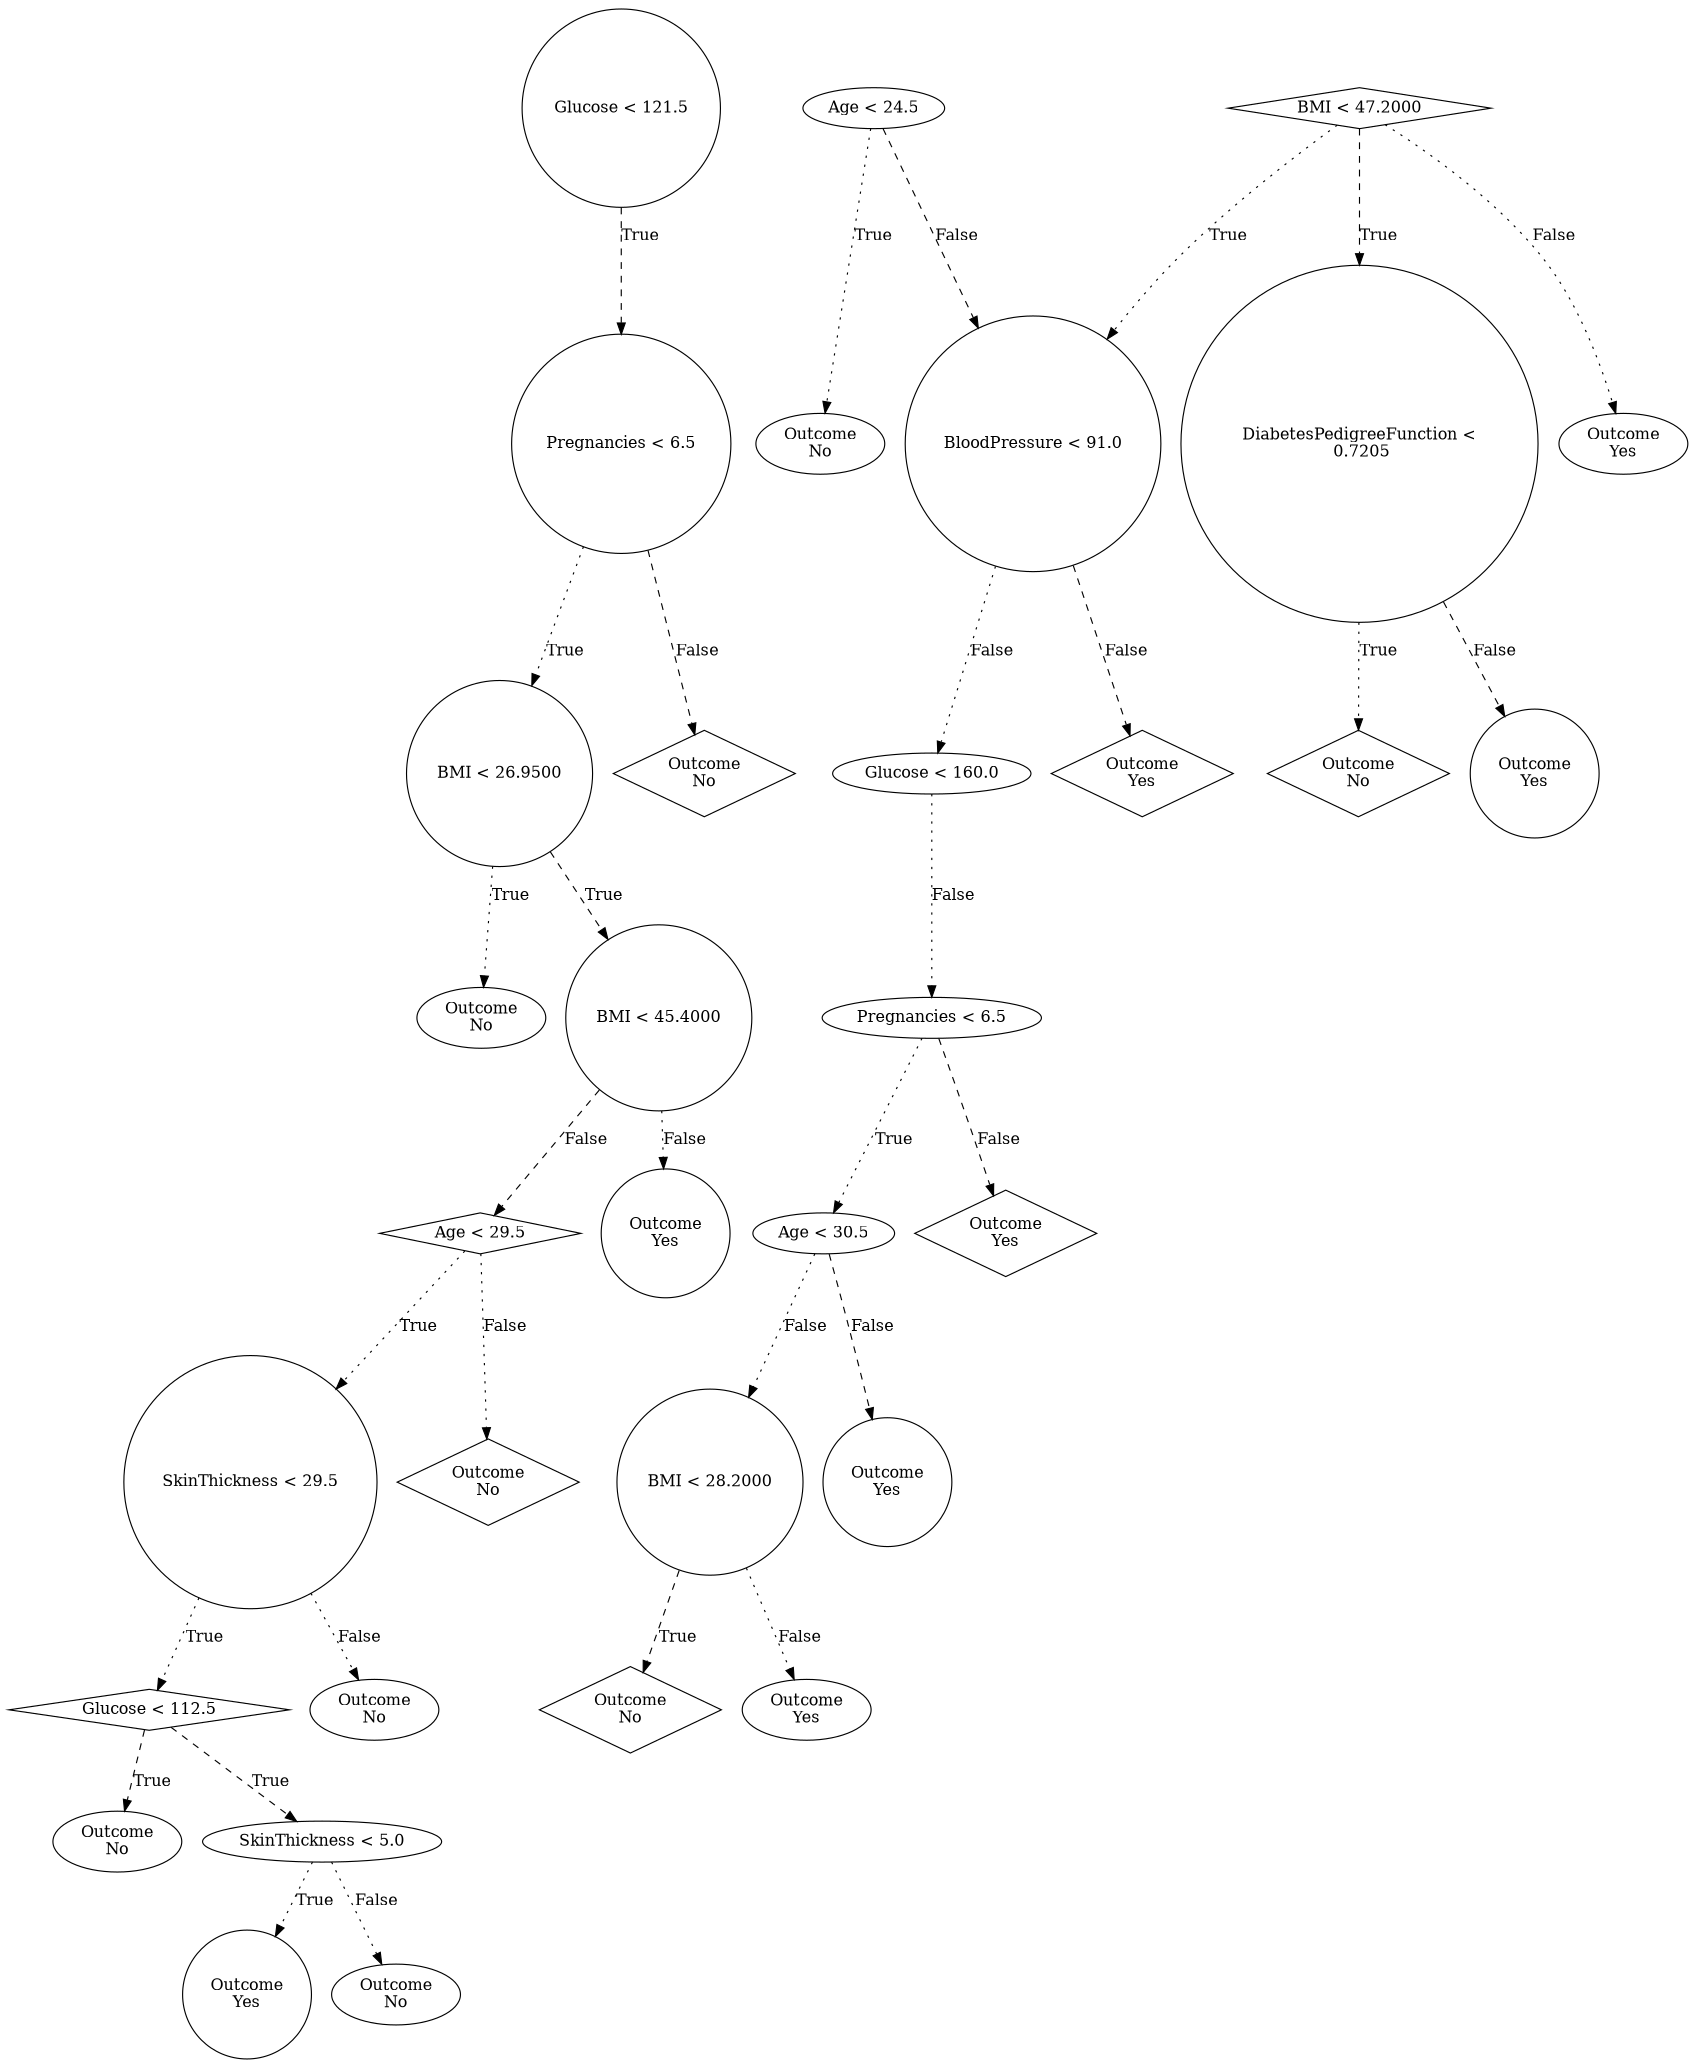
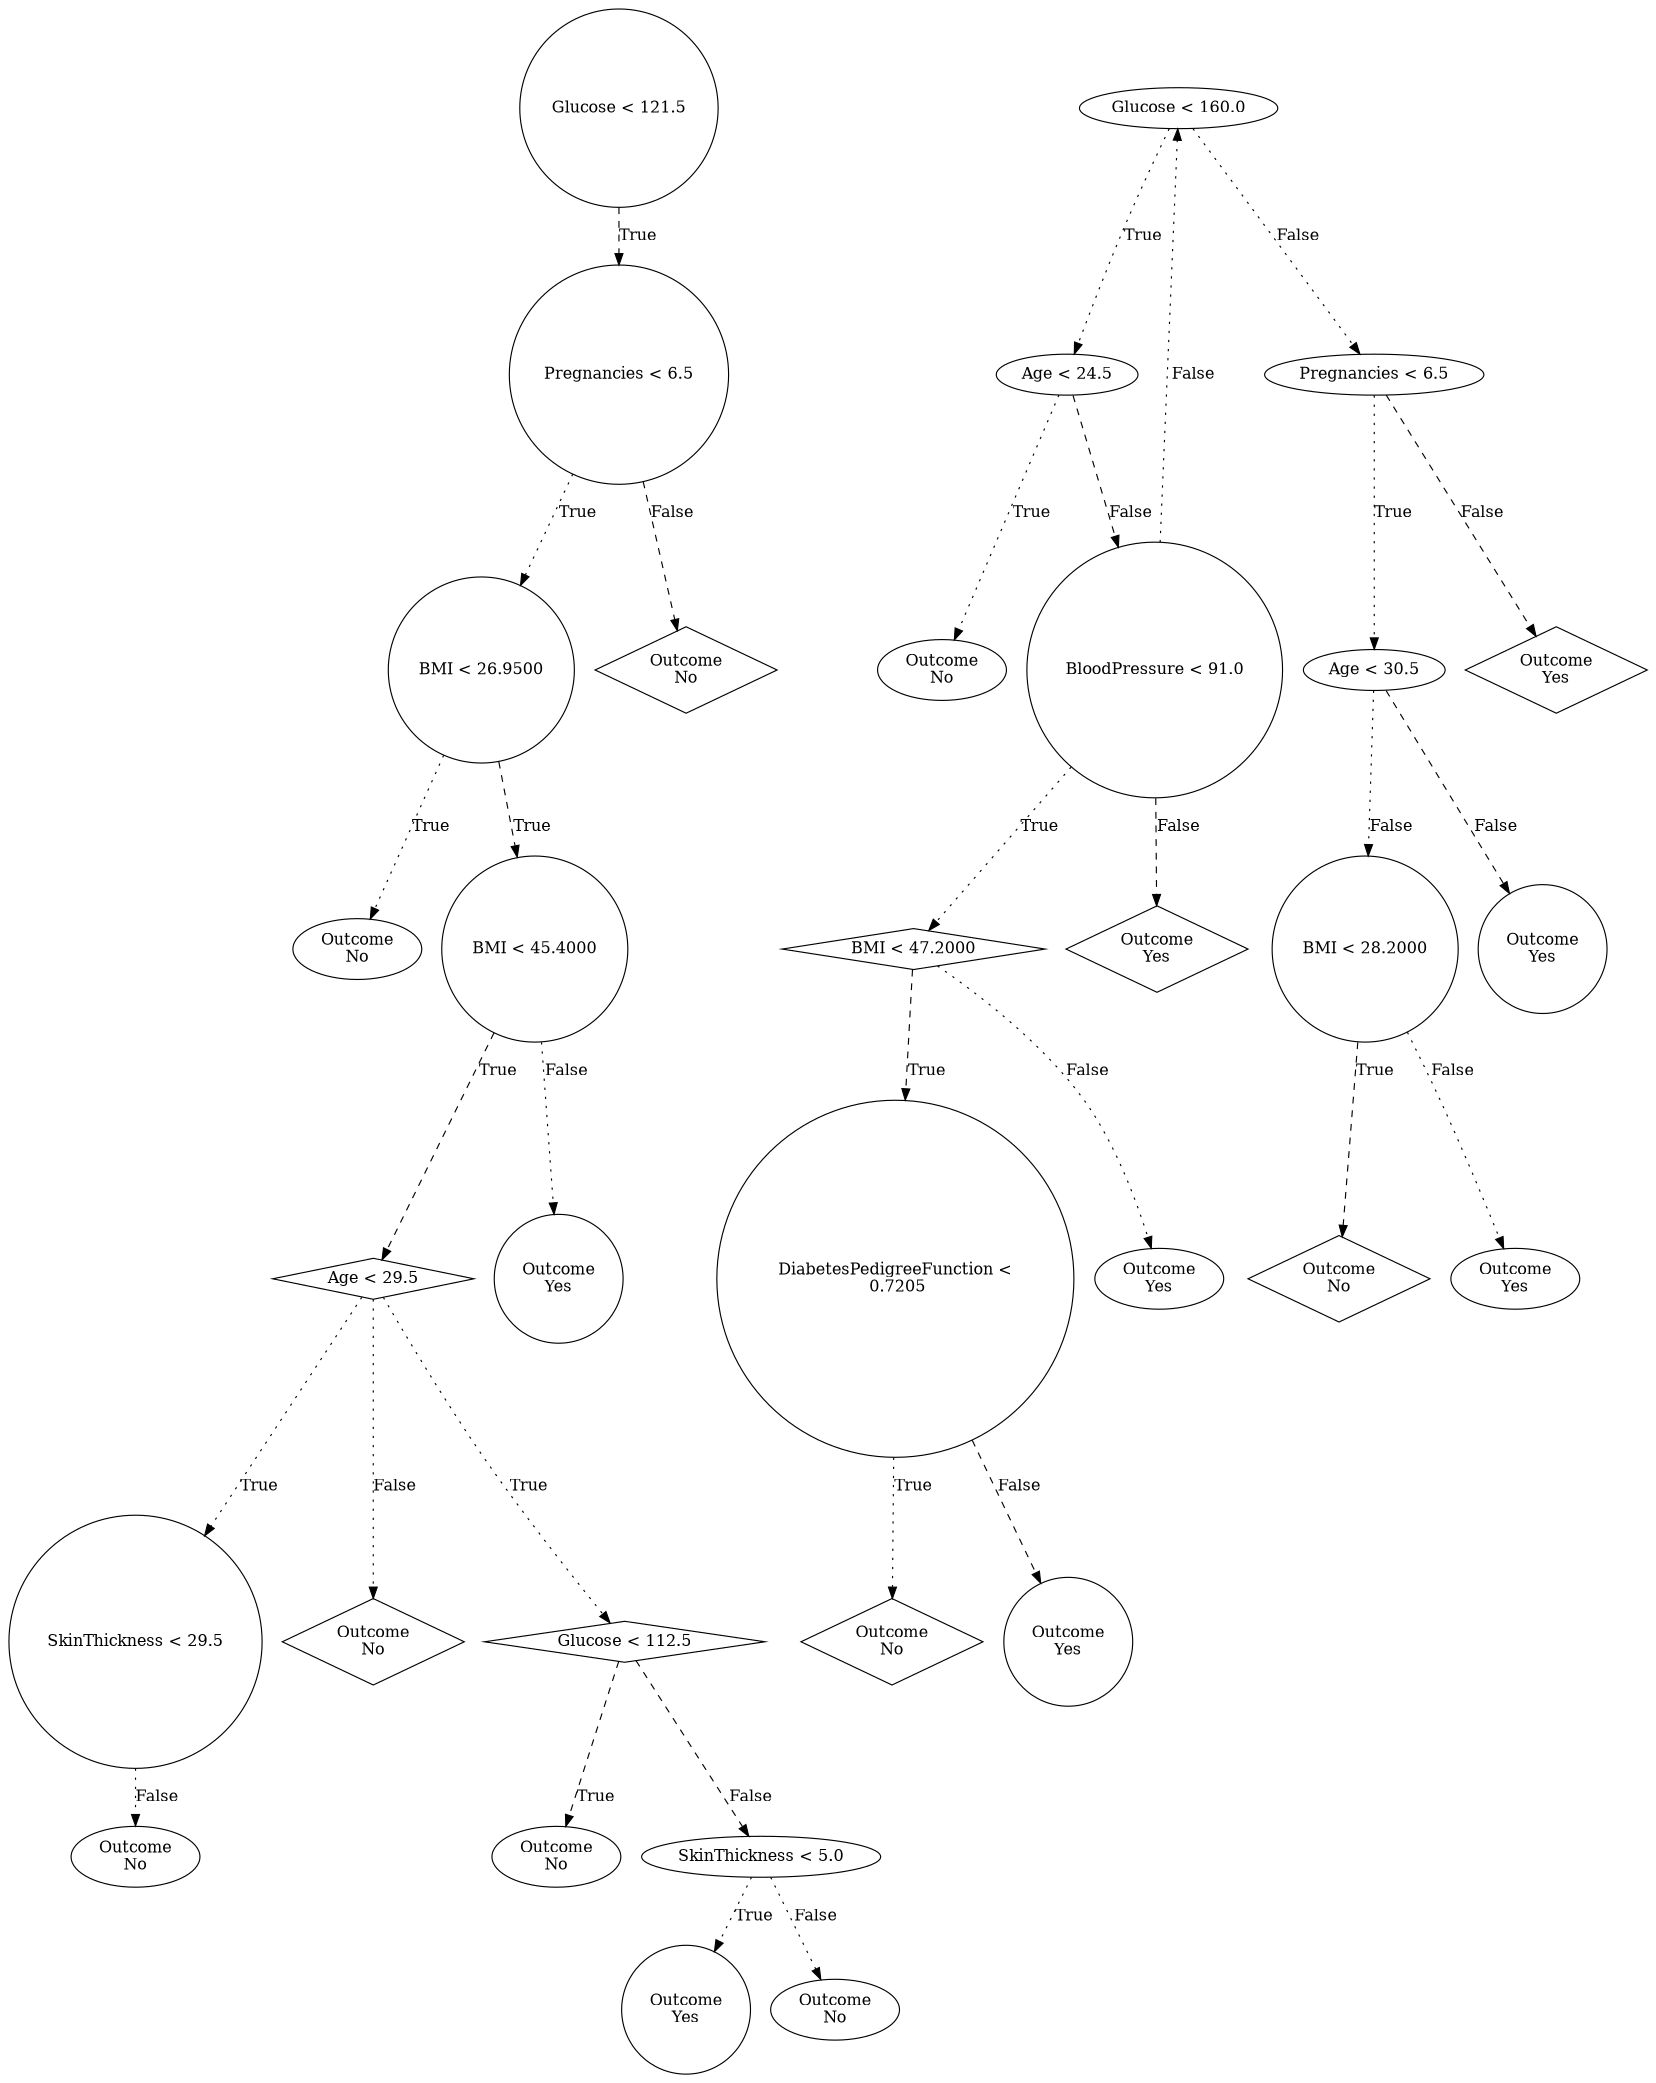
edge "BMI < 47.2000" -> "BloodPressure < 91.0": reversed
edge "Glucose < 160.0" -> "Age < 24.5": added, label "True"
edge "BMI < 45.4000" -> "Age < 29.5": label "False" -> "True"
edge "SkinThickness < 29.5" -> "Glucose < 112.5": now "Age < 29.5" -> "Glucose < 112.5"
edge "Glucose < 112.5" -> "SkinThickness < 5.0": label "True" -> "False"
